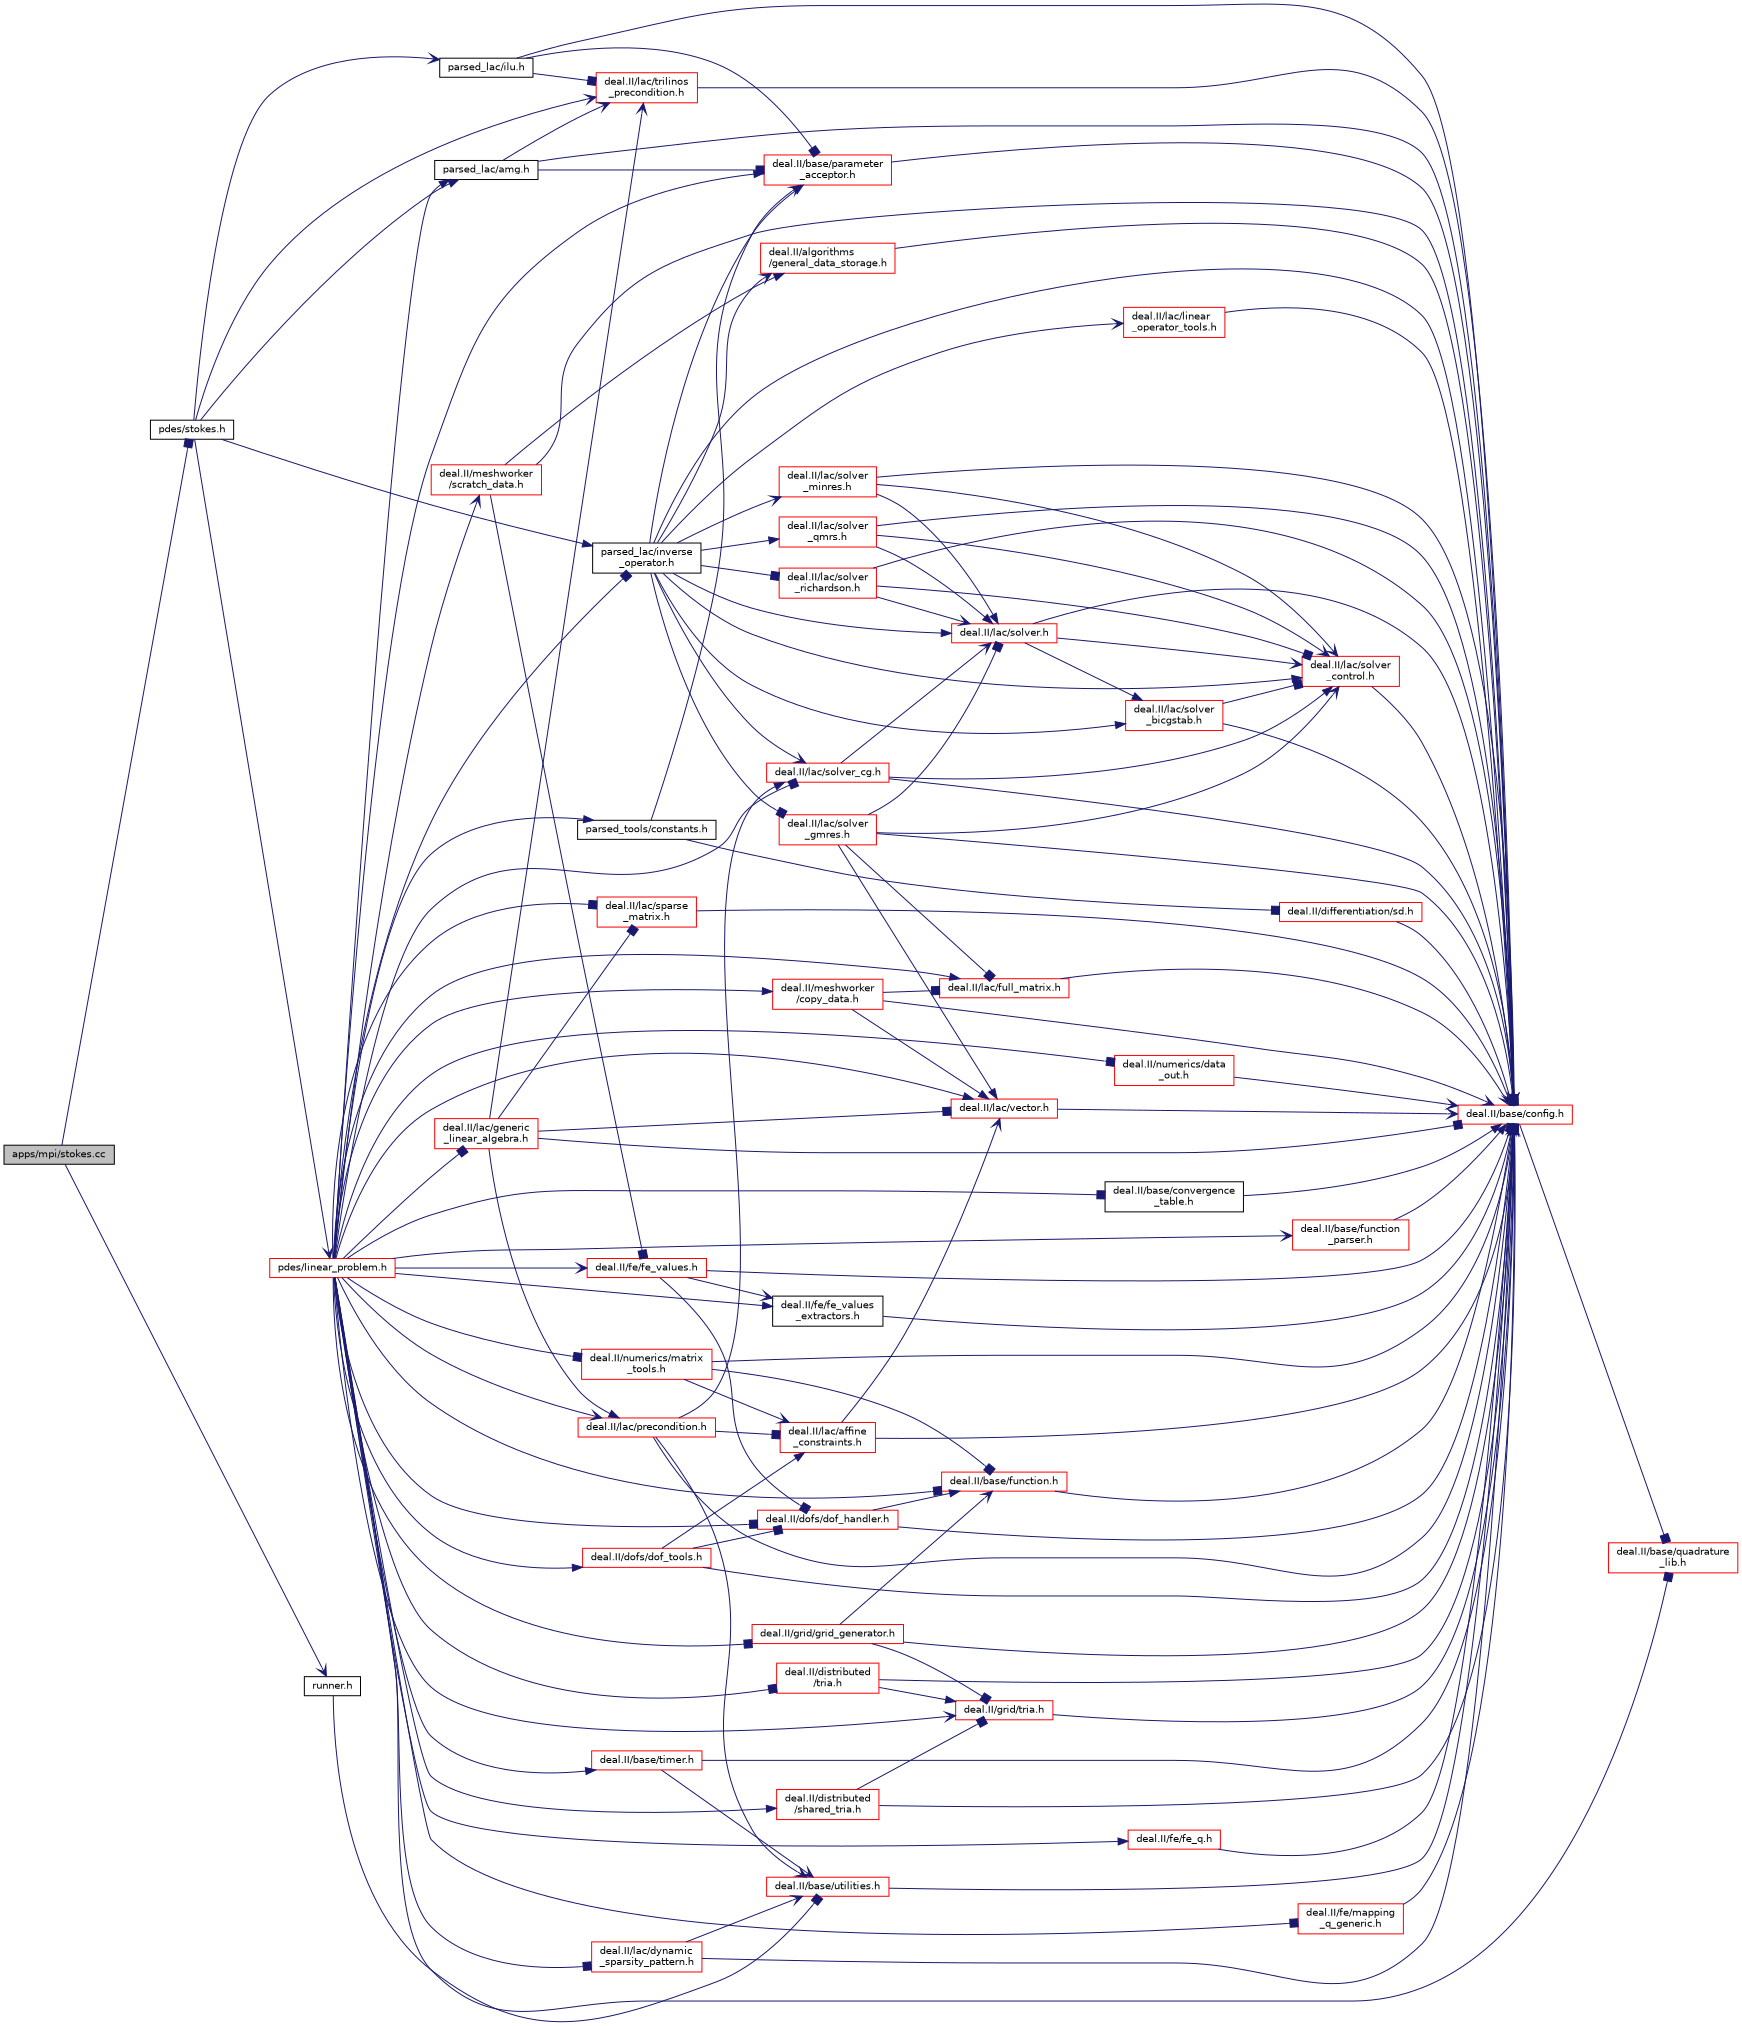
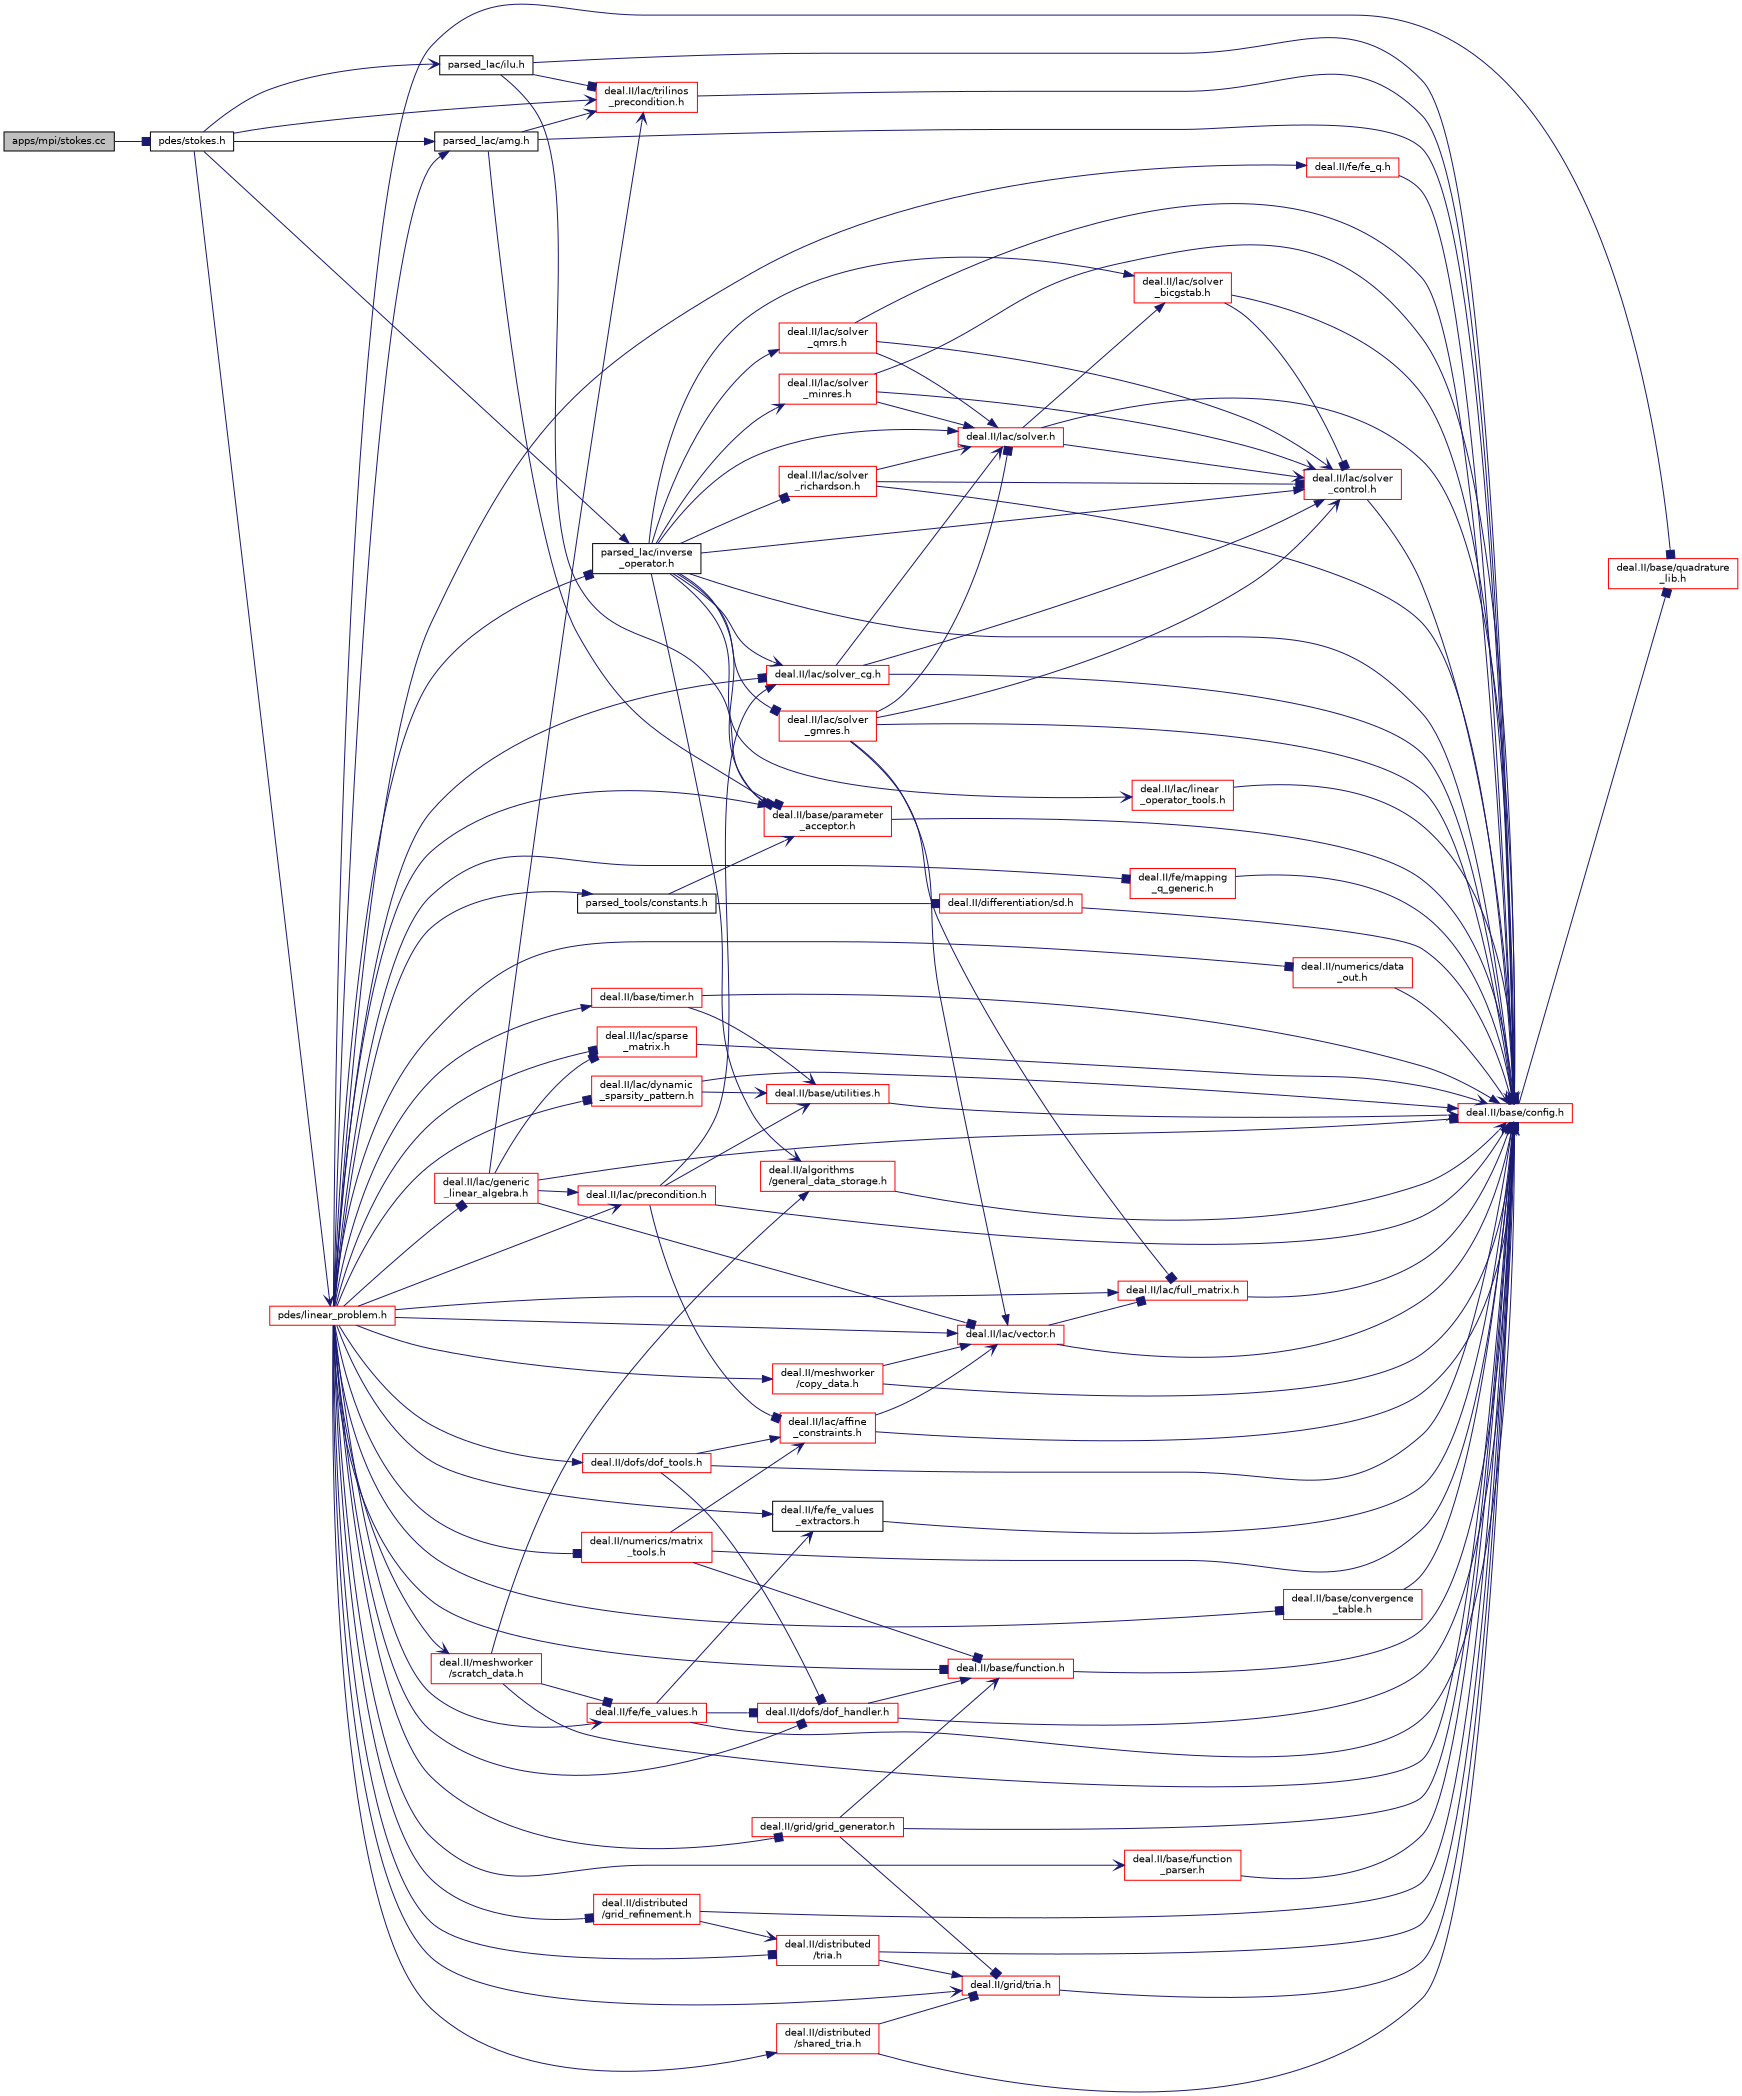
edge "deal.II/meshworker /copy_data.h" -> "deal.II/lac/full_matrix.h": now "deal.II/lac/vector.h" -> "deal.II/lac/full_matrix.h"
node "deal.II/base/convergence _table.h": color black -> red
node "runner.h": removed
node "deal.II/distributed /grid_refinement.h": added
